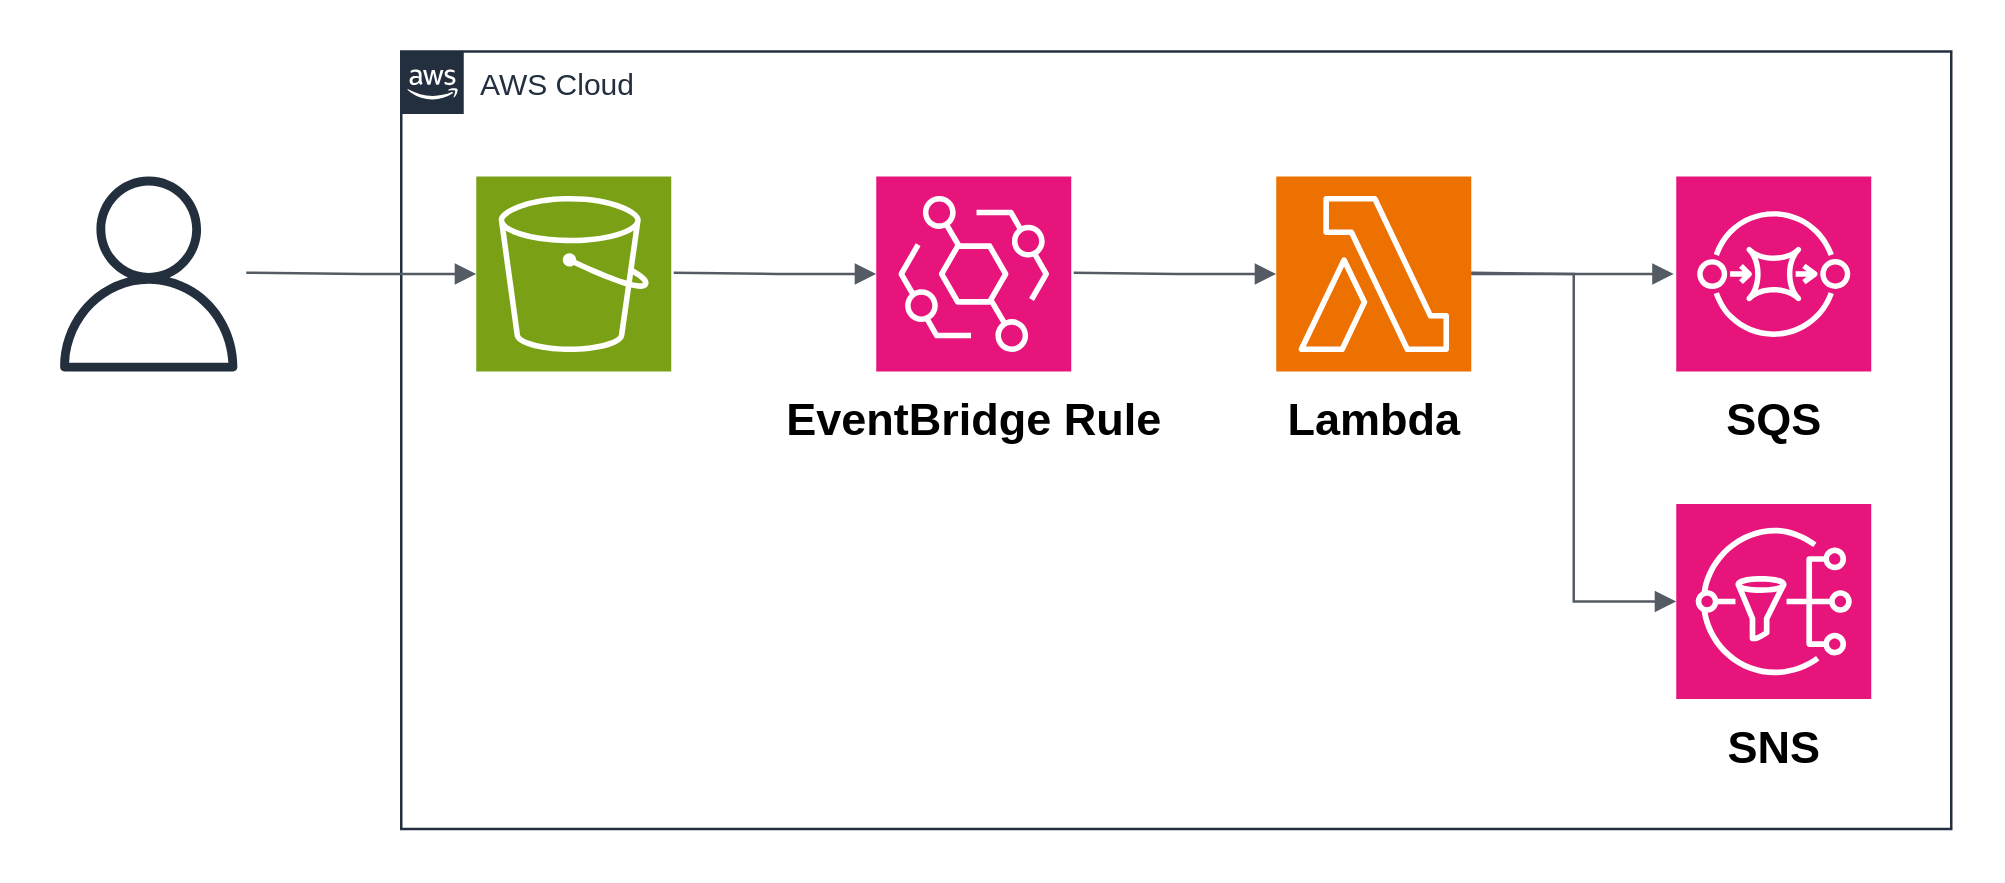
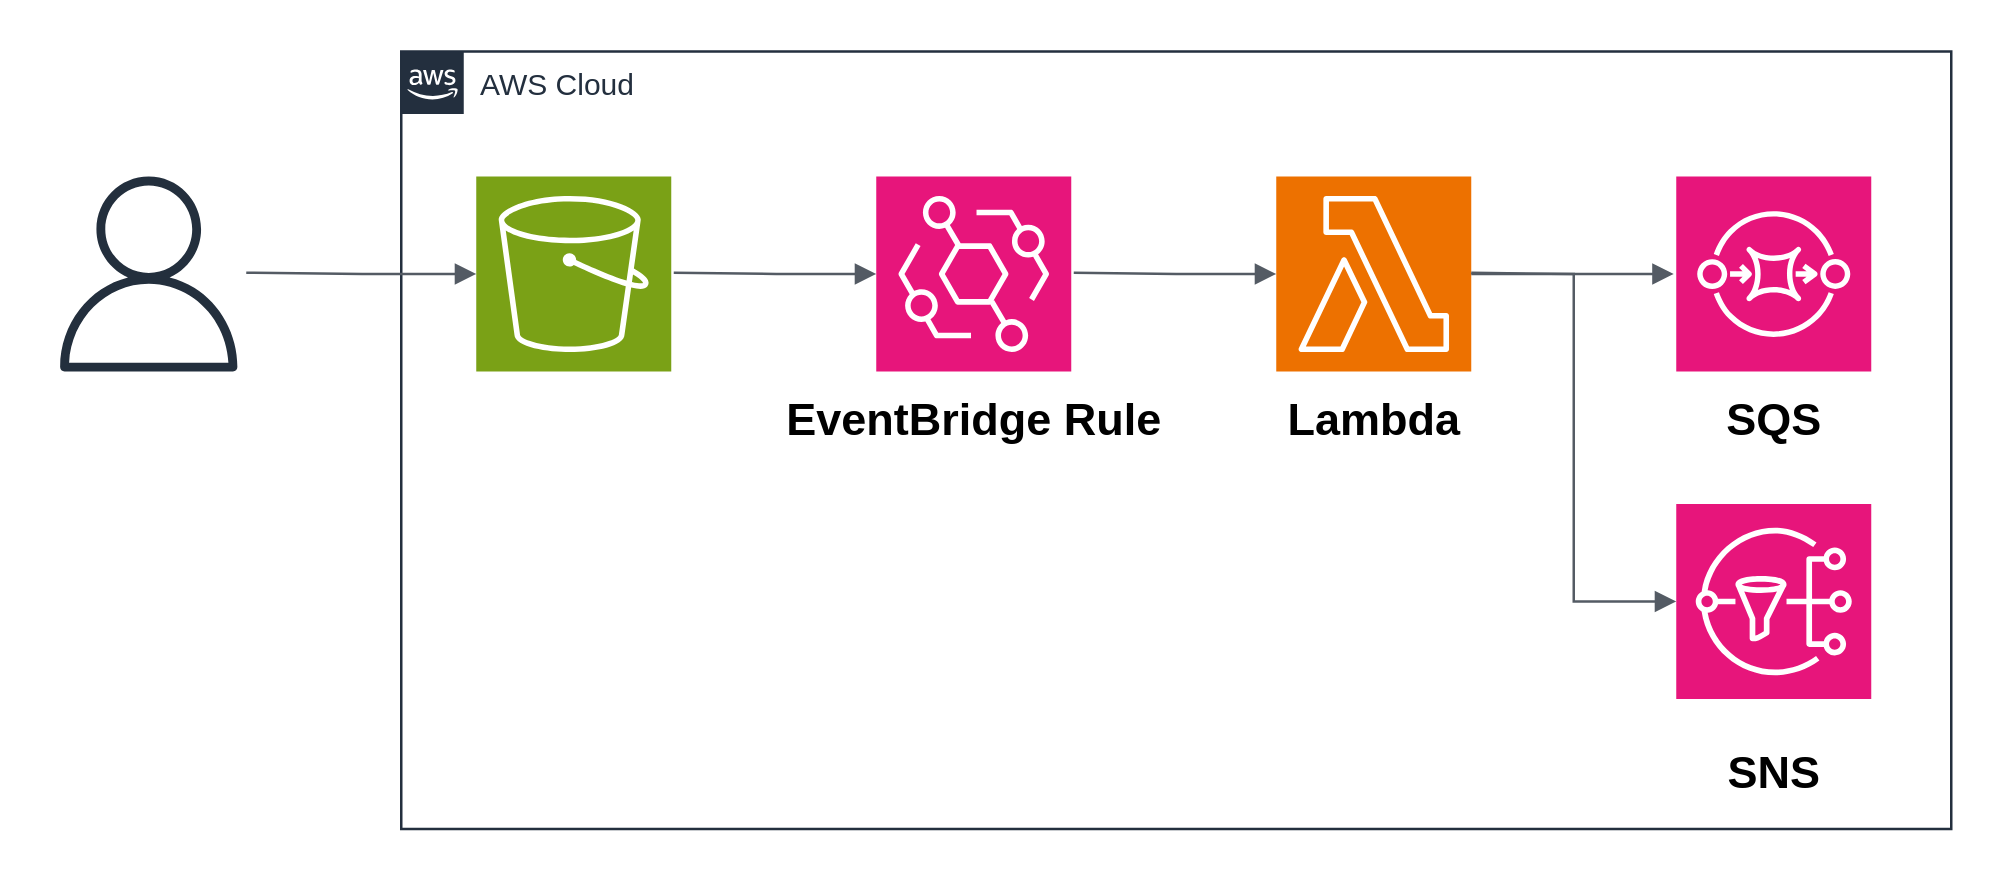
node "SNS": moved (1774, 749) -> (1774, 774)
